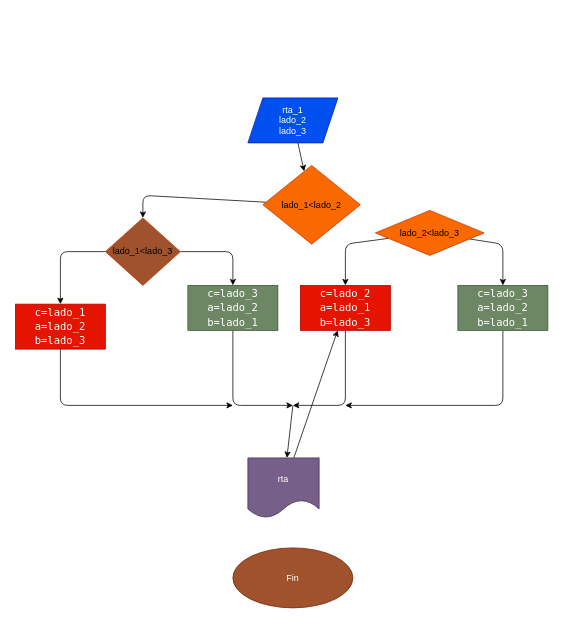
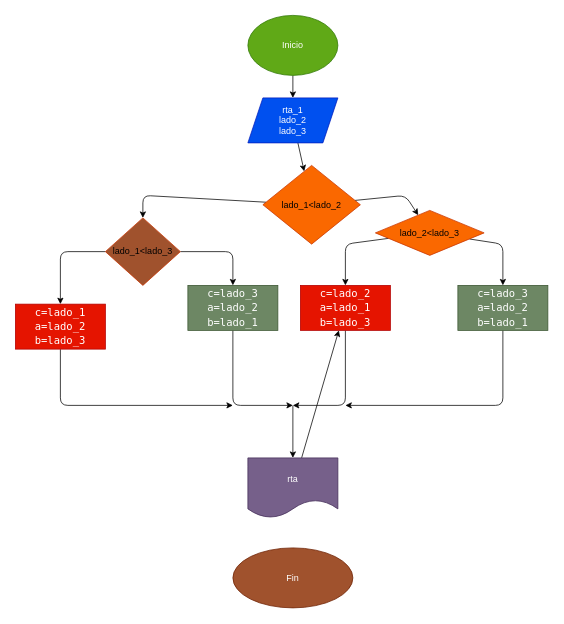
node "Inicio": added
edge "Inicio" -> "rta_1 lado_2 lado_3": added
edge "lado_1<lado_2" -> "lado_2<lado_3": added
node "rta": size 71x60 -> 90x60
